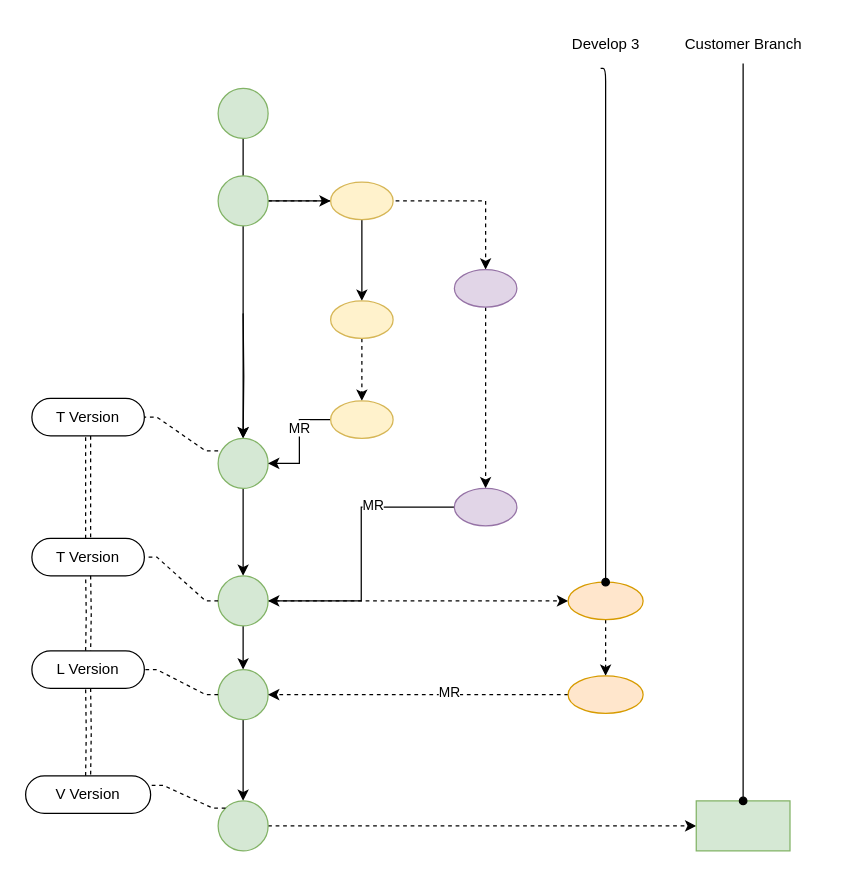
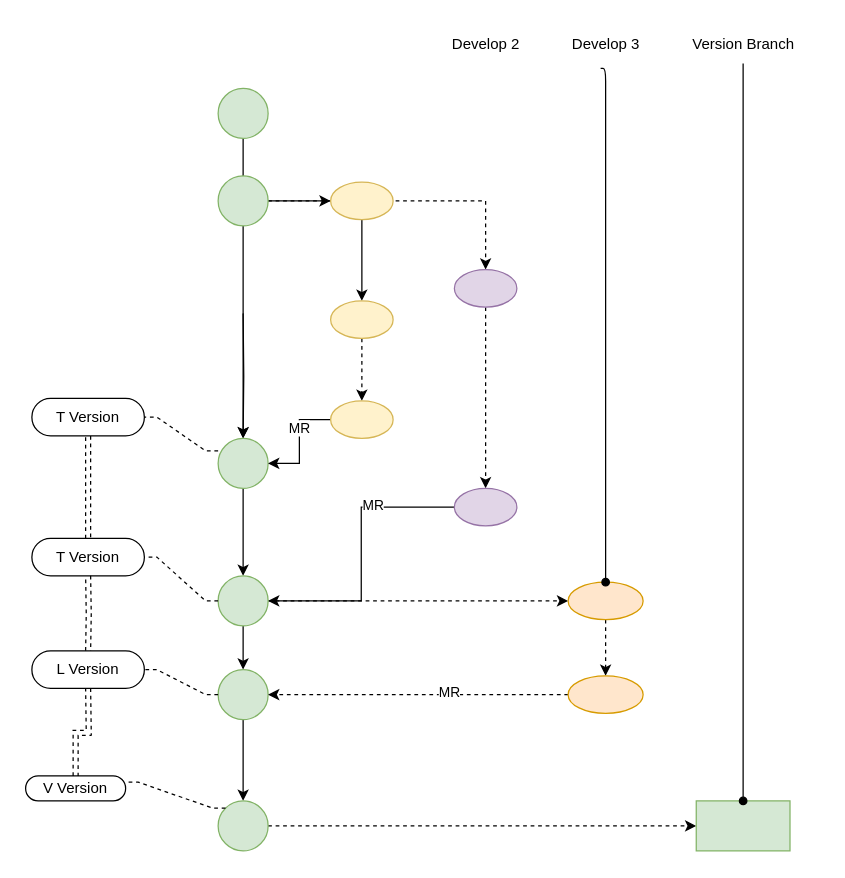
node "Develop 2": added
node "Customer Branch": label "Customer Branch" -> "Version Branch"
node "V Version": size 125x38 -> 100x25
